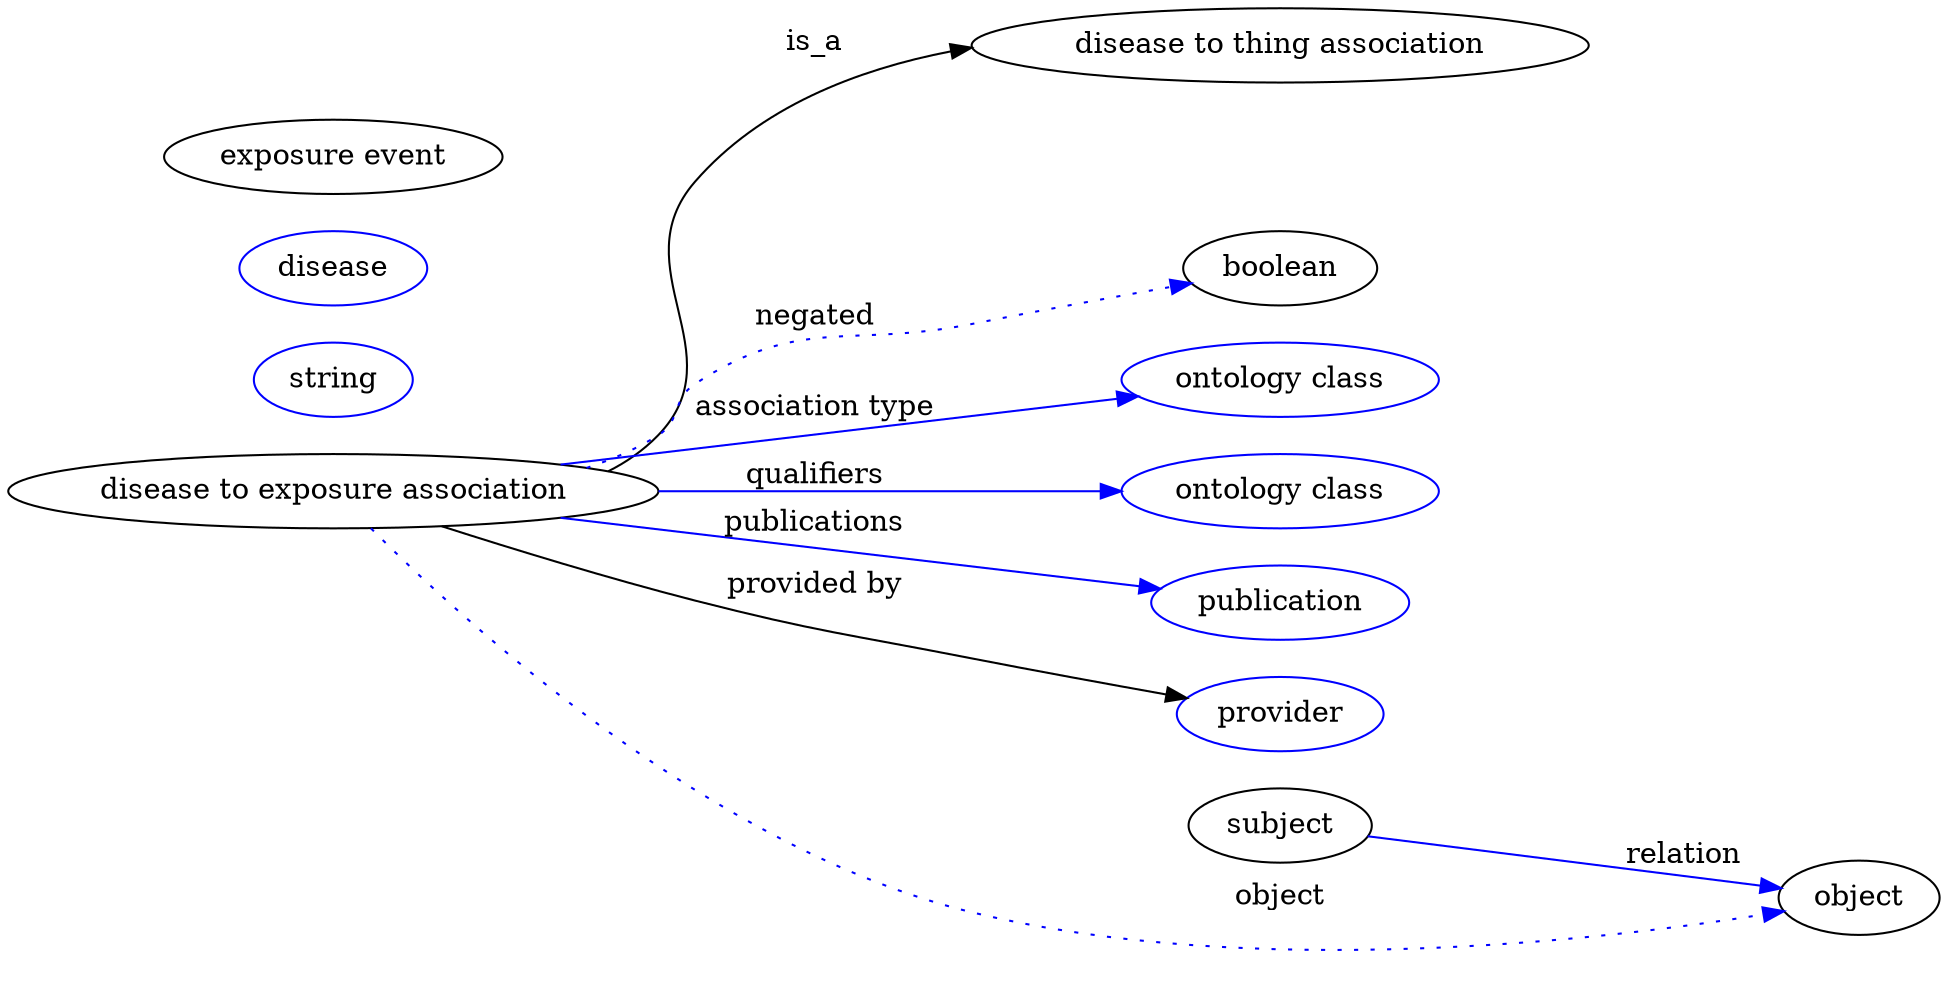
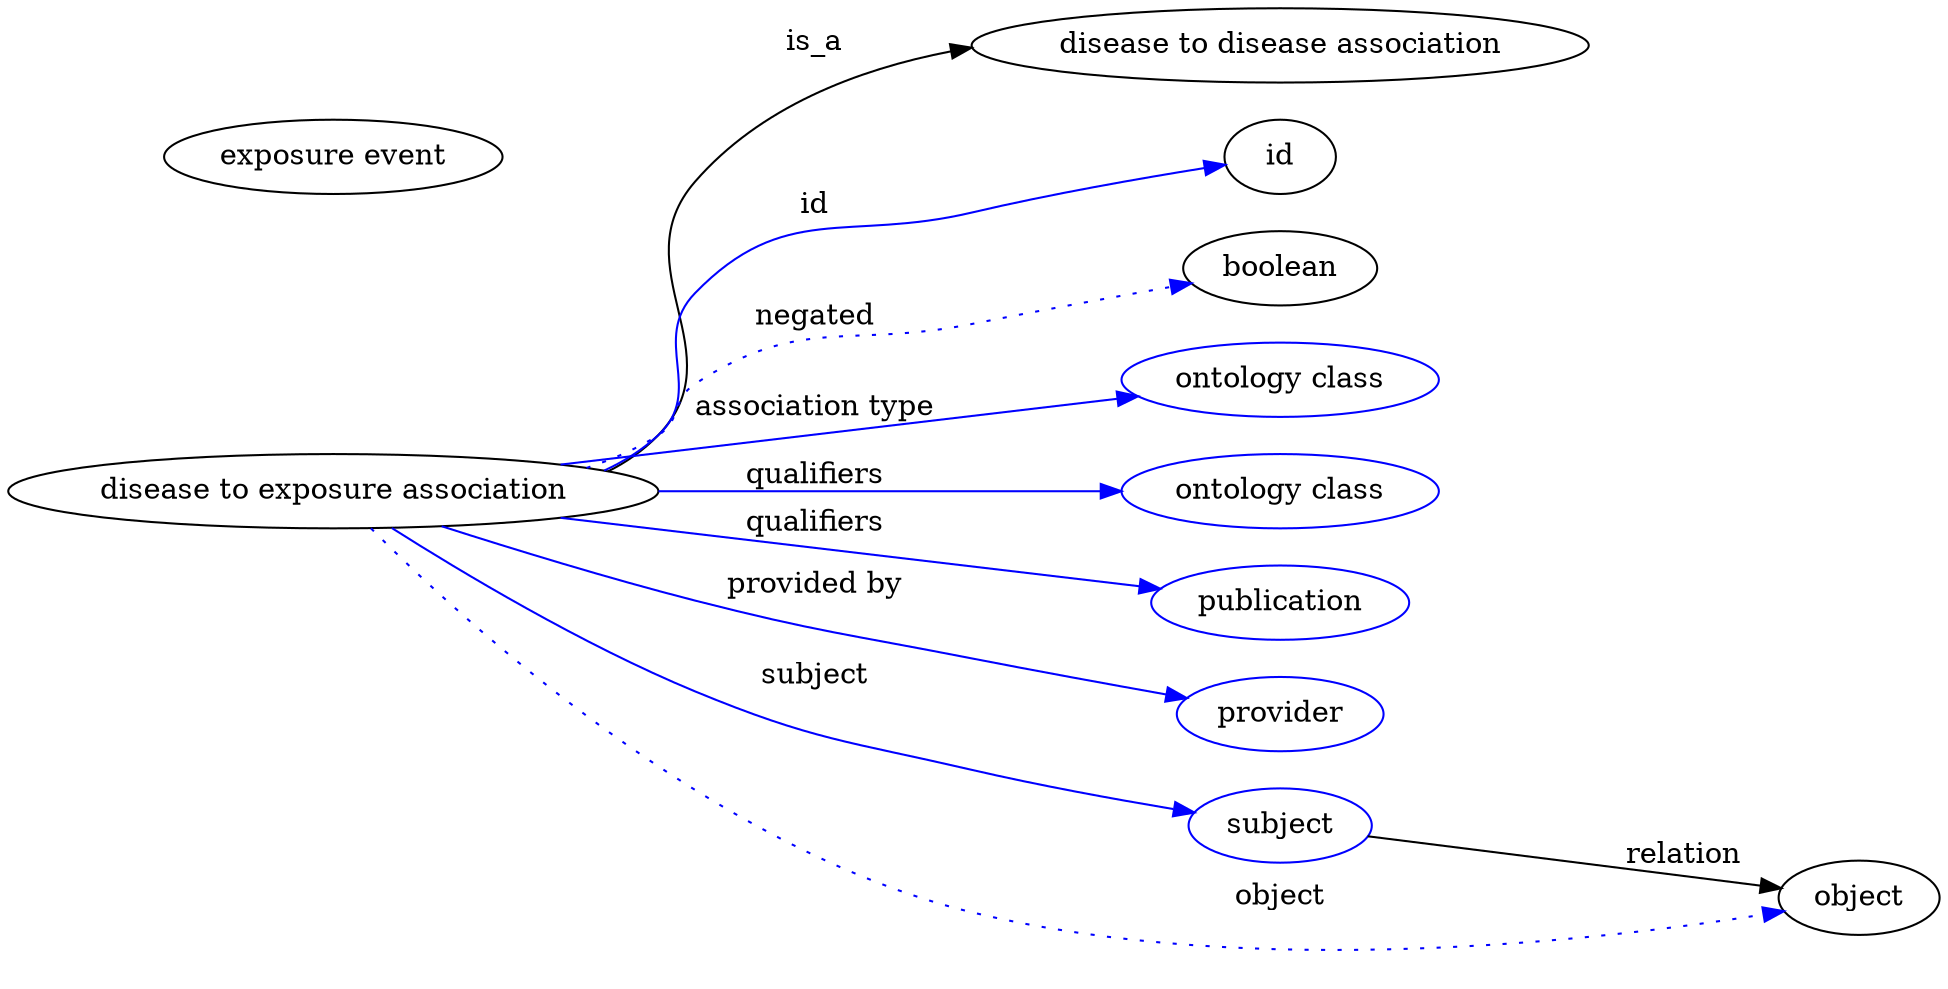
node "disease to thing association": label "disease to thing association" -> "disease to disease association"
node "id": added
node "disease": removed
node "string": removed
edge "disease to exposure association" -> "publication": label "publications" -> "qualifiers"
edge "disease to exposure association" -> "provider": color black -> blue
edge "disease to exposure association" -> "subject": added, label "subject"
node "subject": color black -> blue
edge "subject" -> "object": color blue -> black
